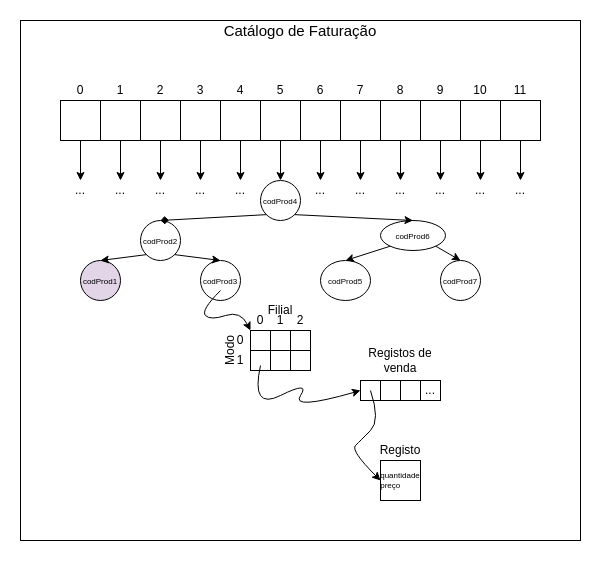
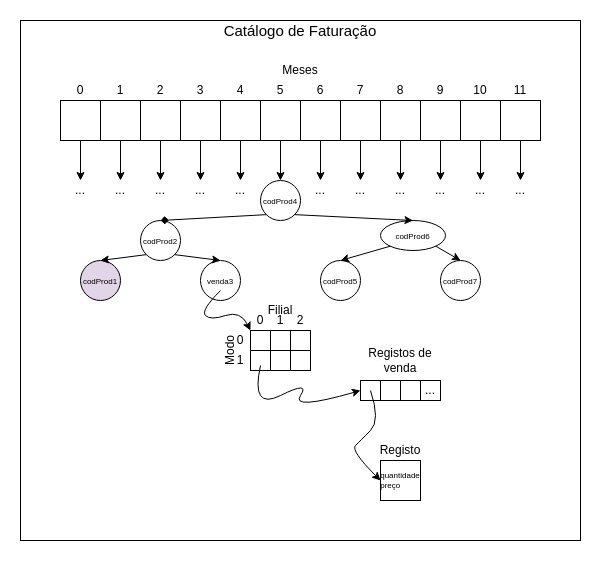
node "Meses": added
node "codProd3": label "codProd3" -> "venda3"
node "codProd5": size 50x40 -> 40x40
